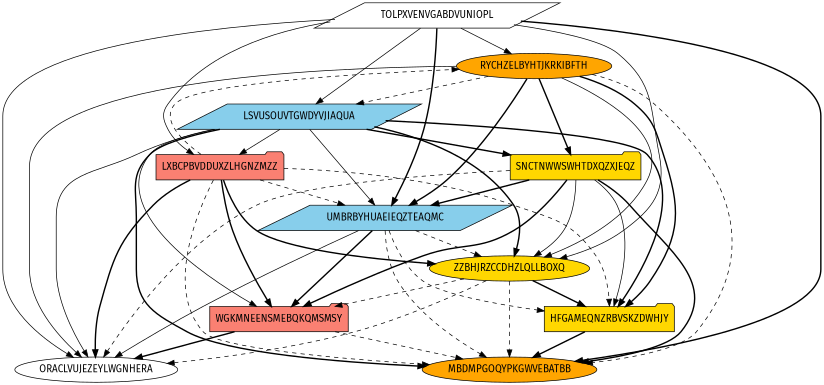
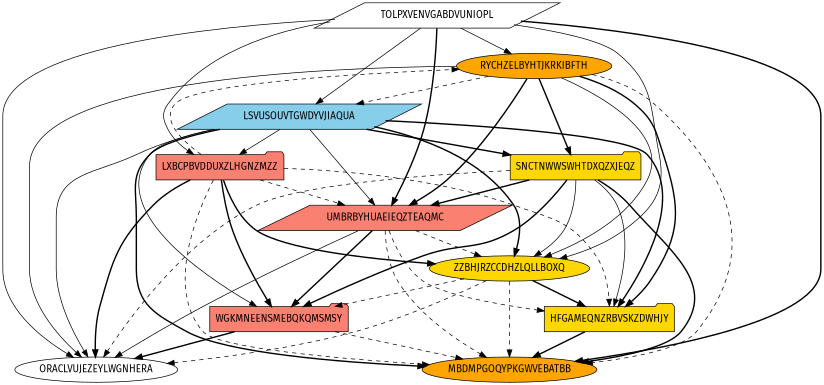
node "UMBRBYHUAEIEQZTEAQMC": fillcolor skyblue -> salmon
